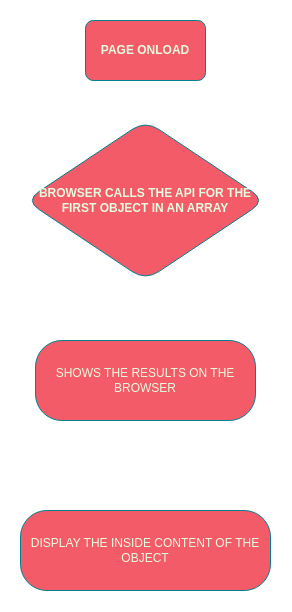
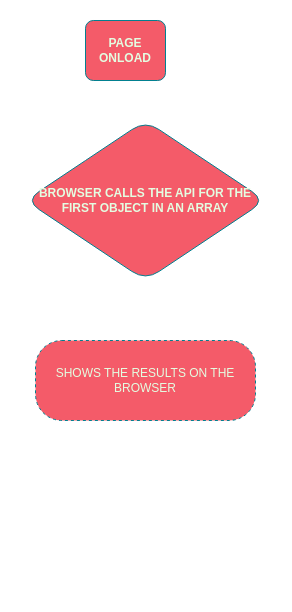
node "PAGE ONLOAD": size 120x60 -> 80x60
node "SHOWS THE RESULTS ON THE BROWSER": style solid -> dashed
node "DISPLAY THE INSIDE CONTENT OF THE OBJECT": removed
